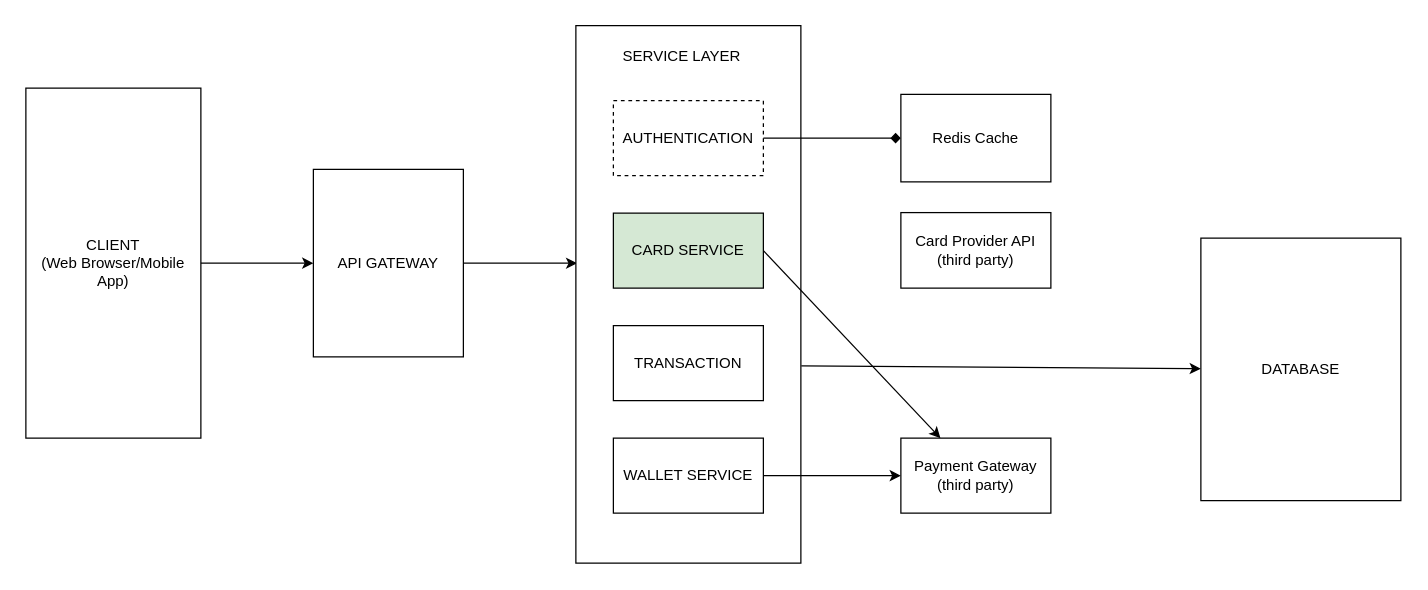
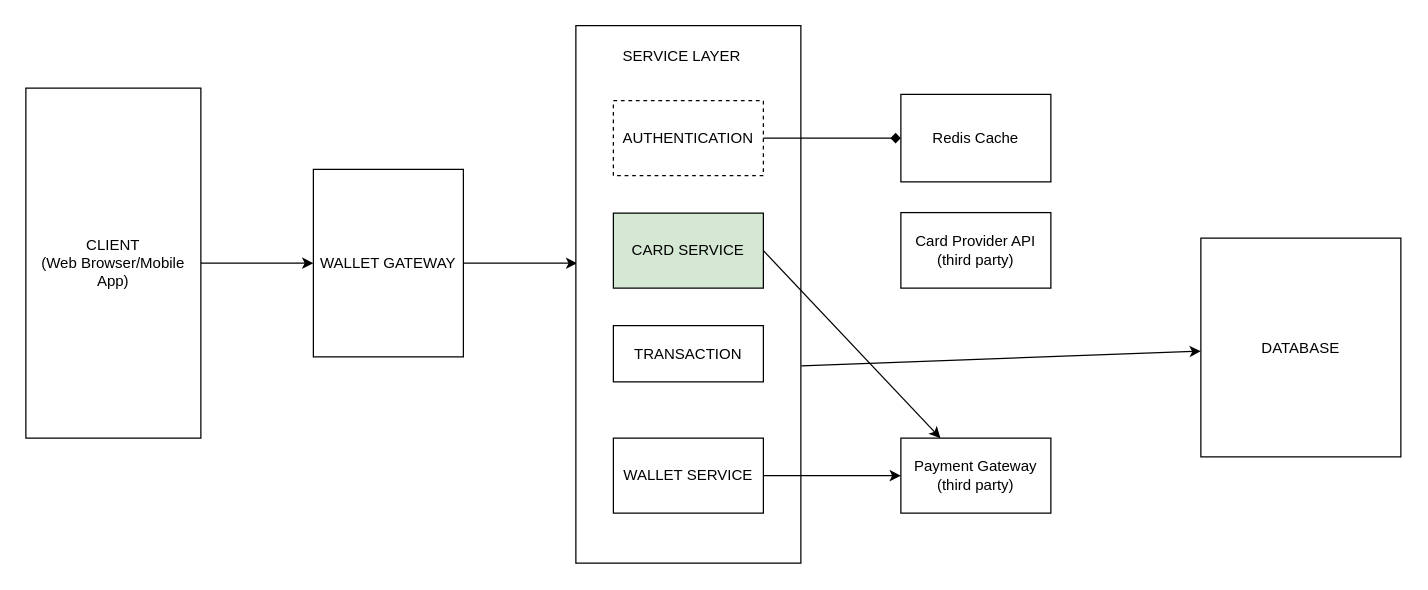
node "API GATEWAY": label "API GATEWAY" -> "WALLET GATEWAY"
node "TRANSACTION": size 150x75 -> 150x56
node "DATABASE": size 200x263 -> 200x219
